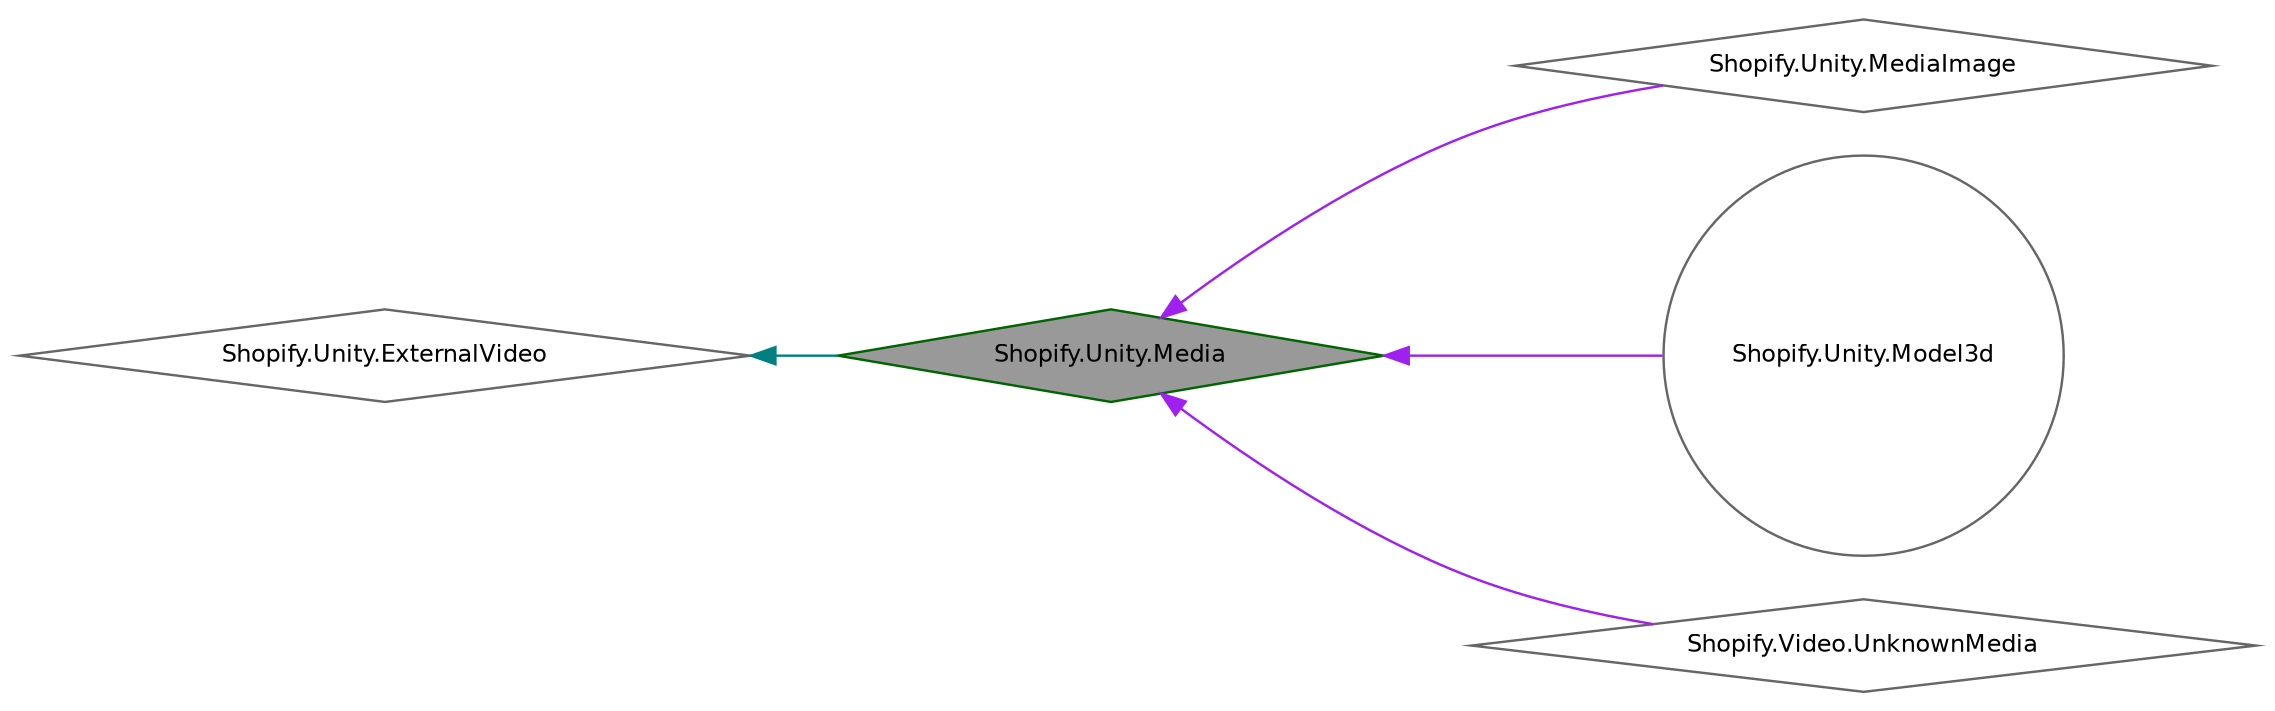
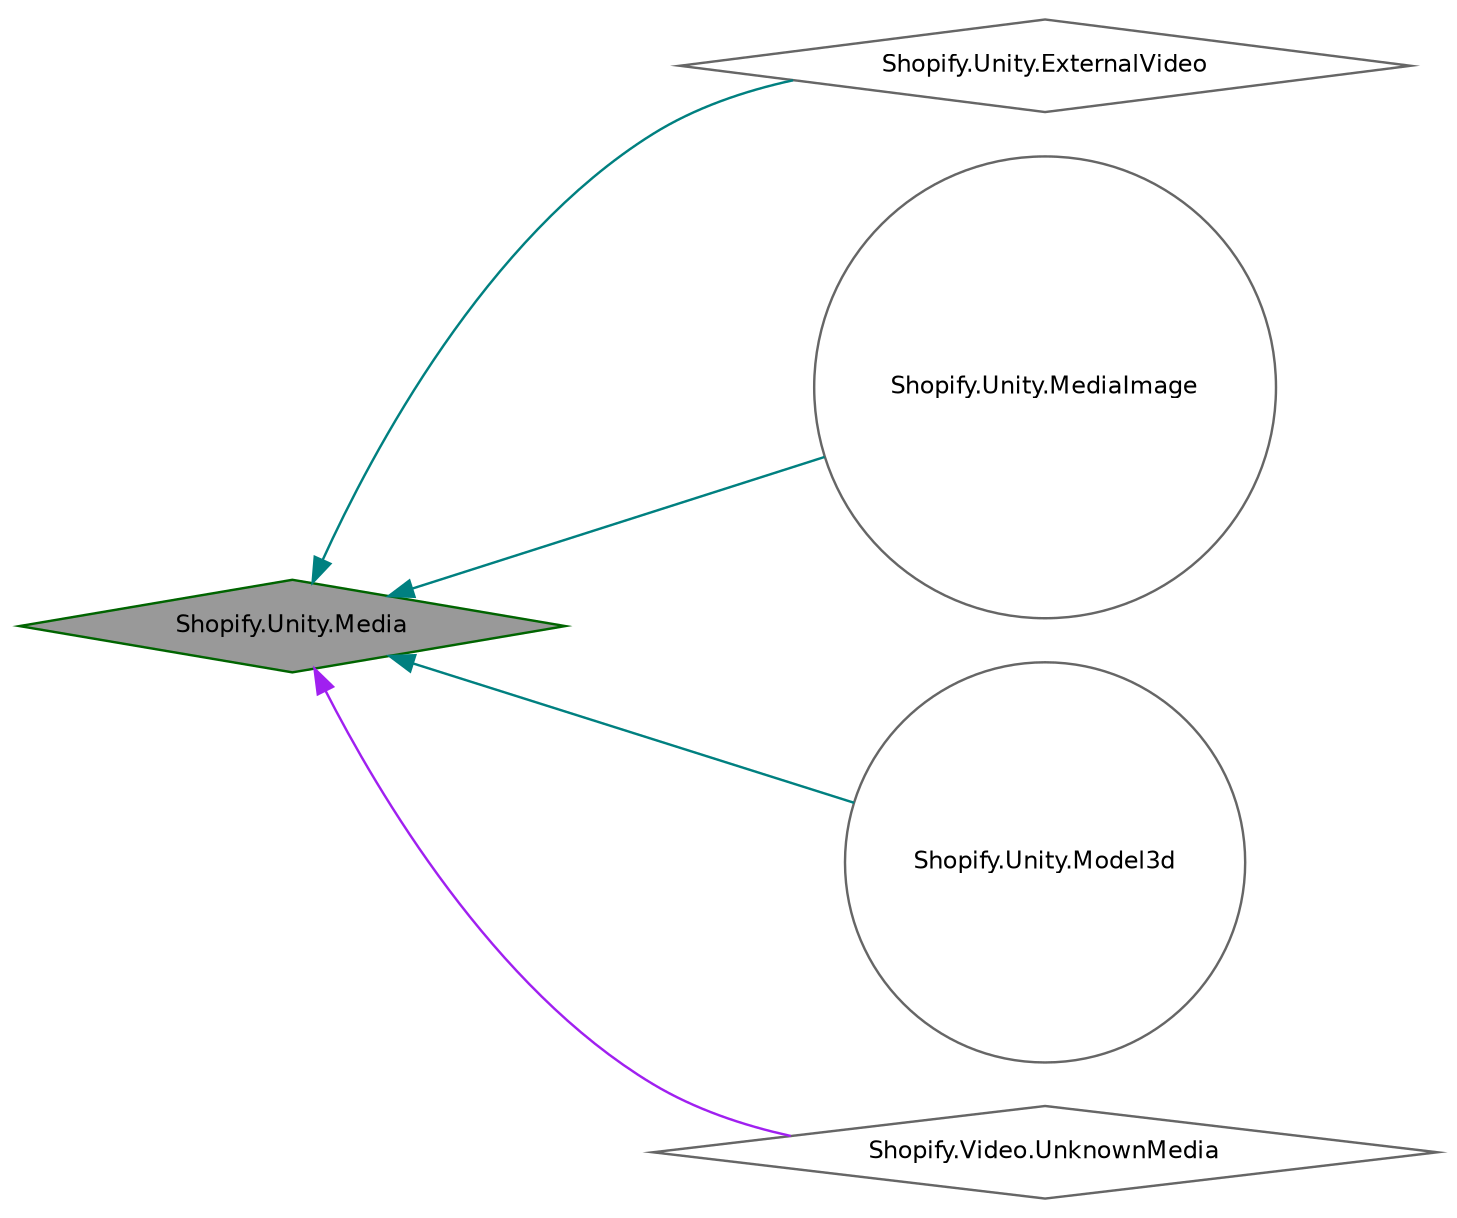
node "Shopify.Unity.MediaImage": shape diamond -> circle
edge "Shopify.Unity.MediaImage" -> "Shopify.Unity.Media": color purple -> teal
edge "Shopify.Unity.Media" -> "Shopify.Unity.ExternalVideo": reversed
edge "Shopify.Unity.Model3d" -> "Shopify.Unity.Media": color purple -> teal
